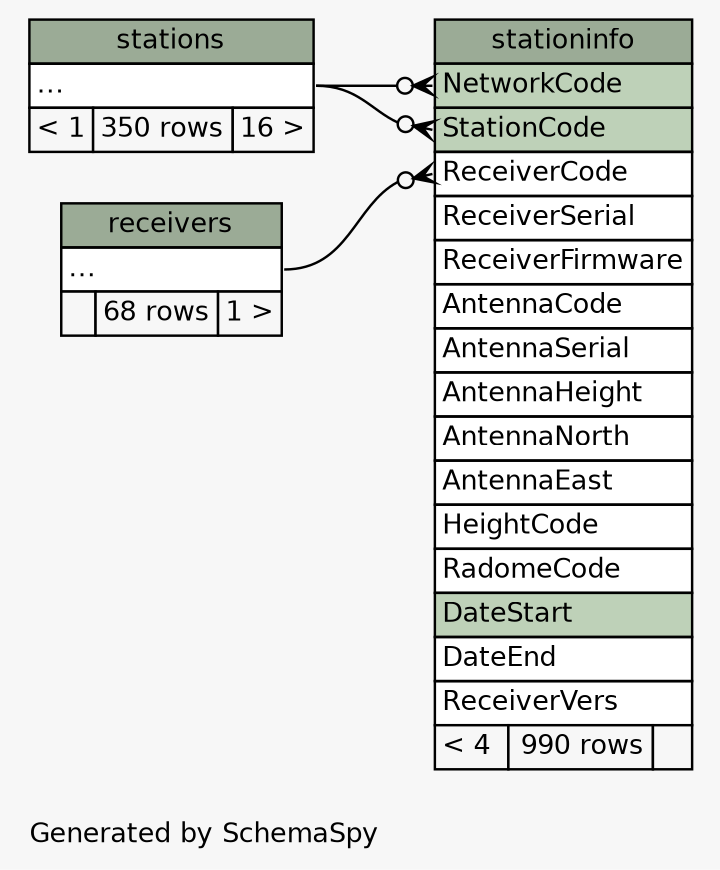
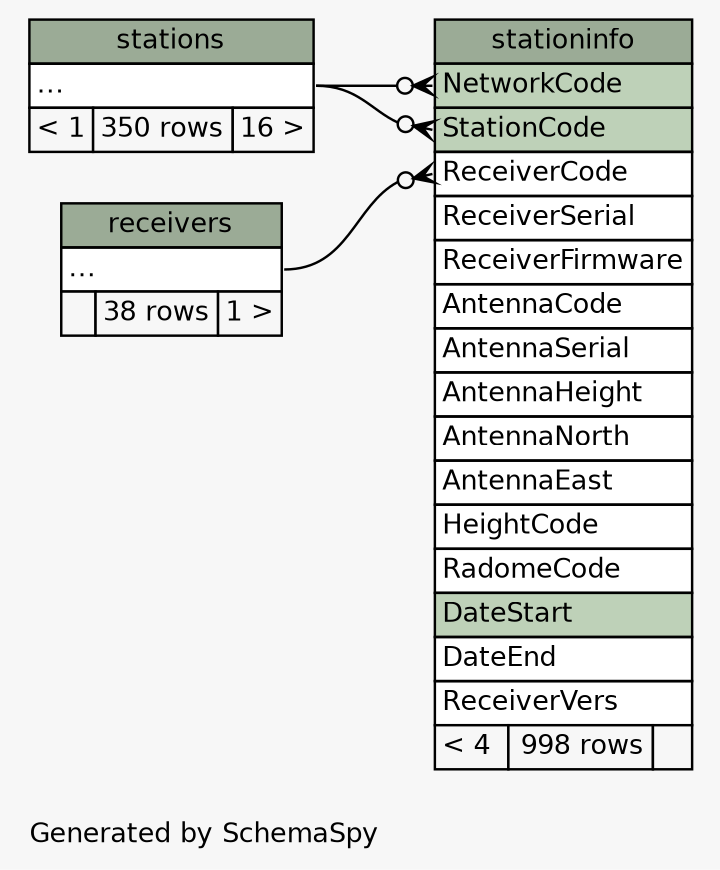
node "receivers": text "68 rows" -> "38 rows"
node "stationinfo": text "990 rows" -> "998 rows"
